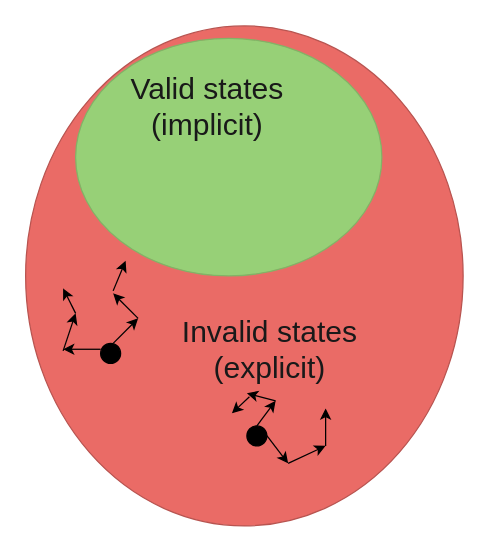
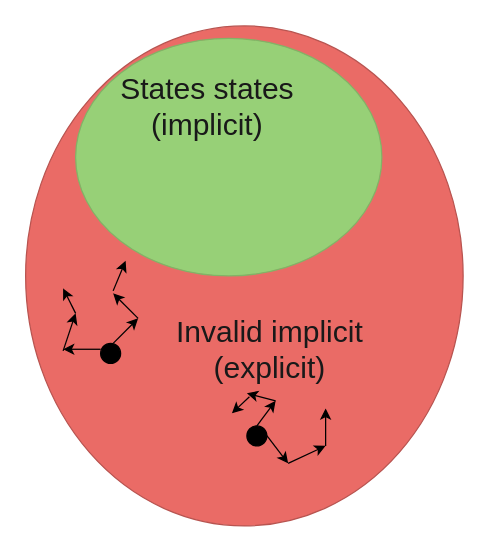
node "Valid states (implicit)": label "Valid states (implicit)" -> "States states (implicit)"
node "Invalid states (explicit)": label "Invalid states (explicit)" -> "Invalid implicit (explicit)"
